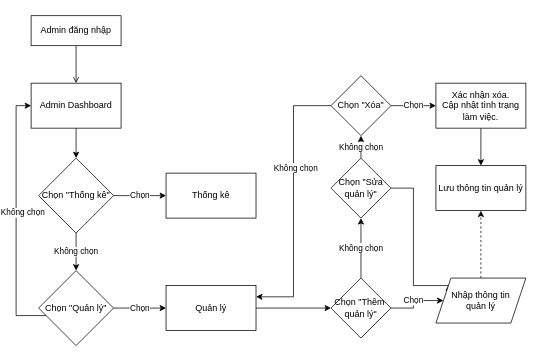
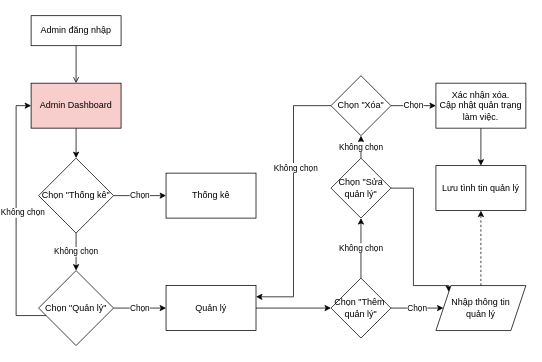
node "Admin Dashboard": fillcolor #ffffff -> #f8cecc
node "Xác nhận xóa. Cập nhật tình trạng làm việc.": label "Xác nhận xóa. Cập nhật tình trạng làm việc." -> "Xác nhận xóa. Cập nhật quản trạng làm việc."
node "Lưu thông tin quản lý": label "Lưu thông tin quản lý" -> "Lưu tình tin quản lý"
node "Nhập thông tin quản lý": moved (481, 300) -> (481, 308)
